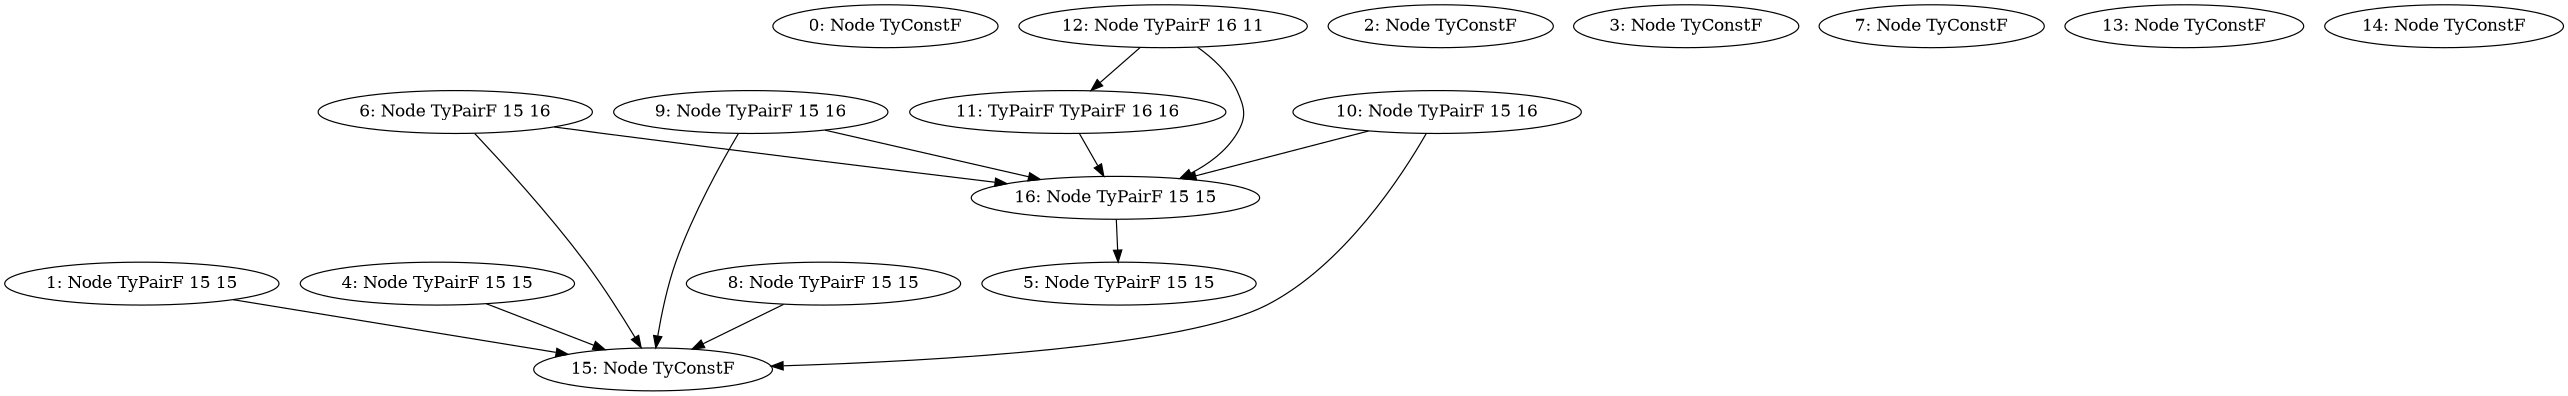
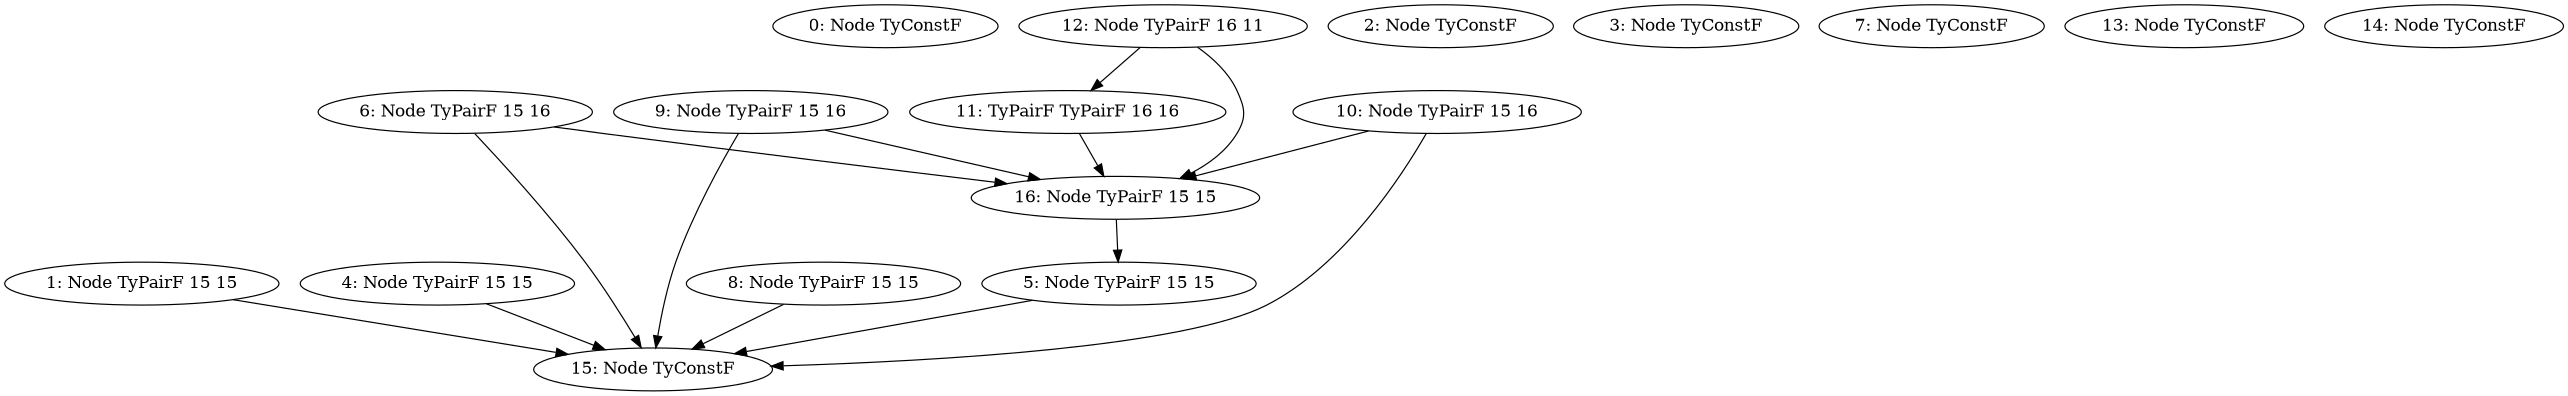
edge "5: Node TyPairF 15 15" -> "15: Node TyConstF": added
